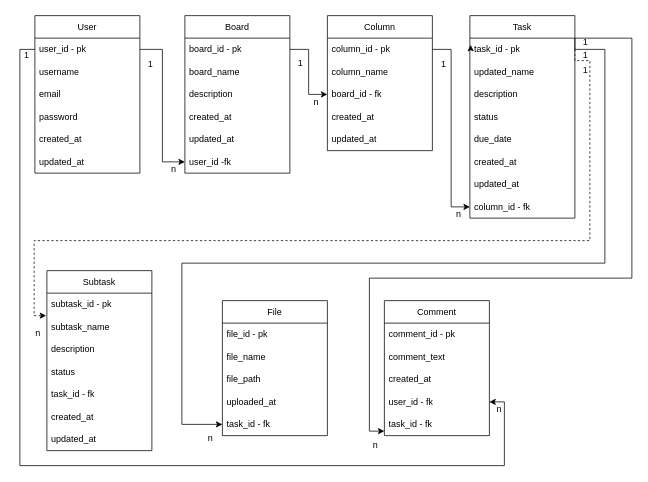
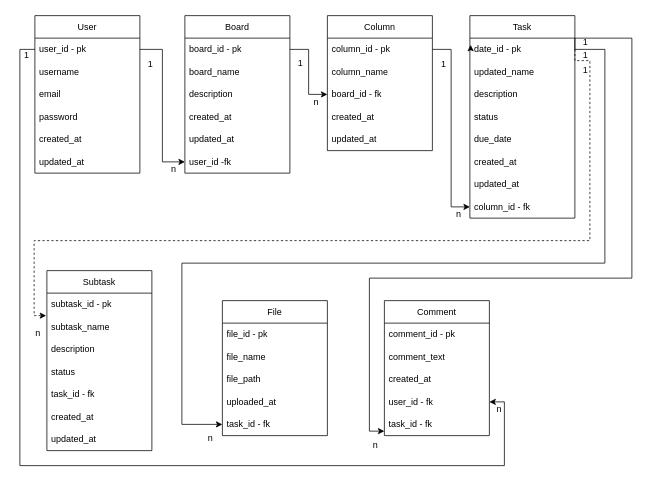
node "task_id - pk": label "task_id - pk" -> "date_id - pk"
